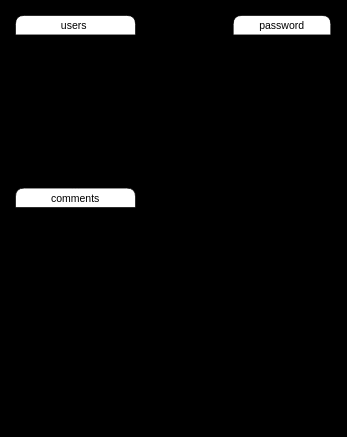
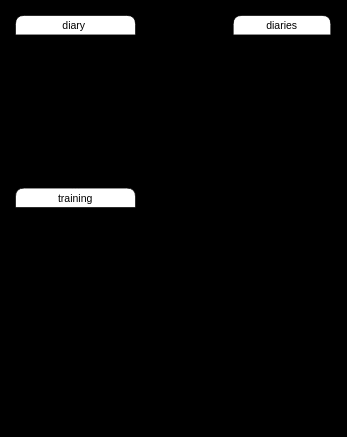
node "users": label "users" -> "diary"
node "password": label "password" -> "diaries"
node "comments": label "comments" -> "training"
